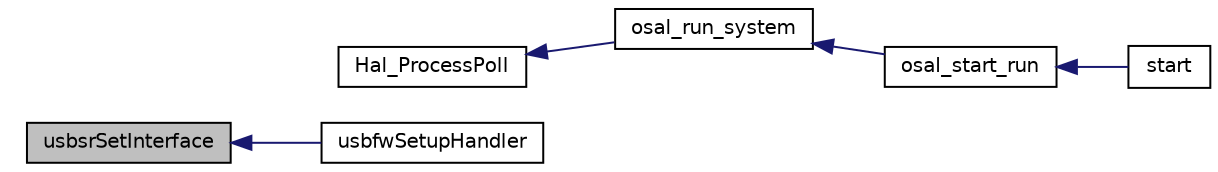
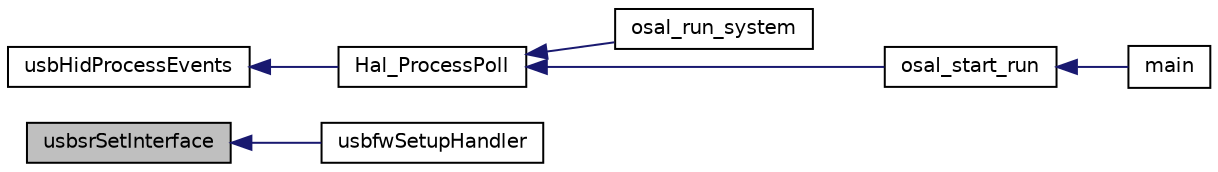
edge "osal_start_run" -> "osal_run_system": now "osal_start_run" -> "Hal_ProcessPoll"
node "usbHidProcessEvents": added
node "start": label "start" -> "main"
